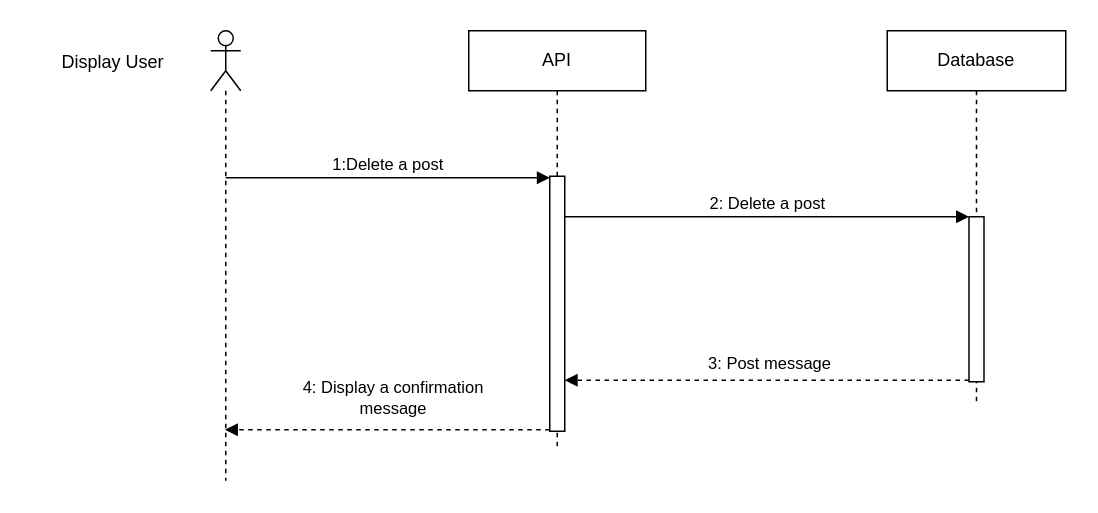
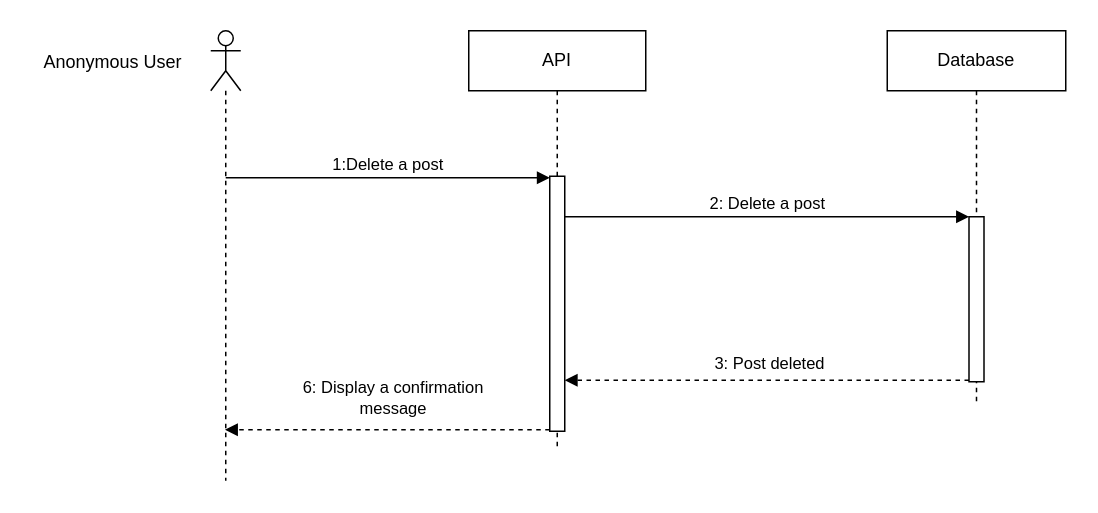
node "Display User": label "Display User" -> "Anonymous User"
node "3: Post message": label "3: Post message" -> "3: Post deleted"
node "4: Display a confirmation message": label "4: Display a confirmation message" -> "6: Display a confirmation message"
